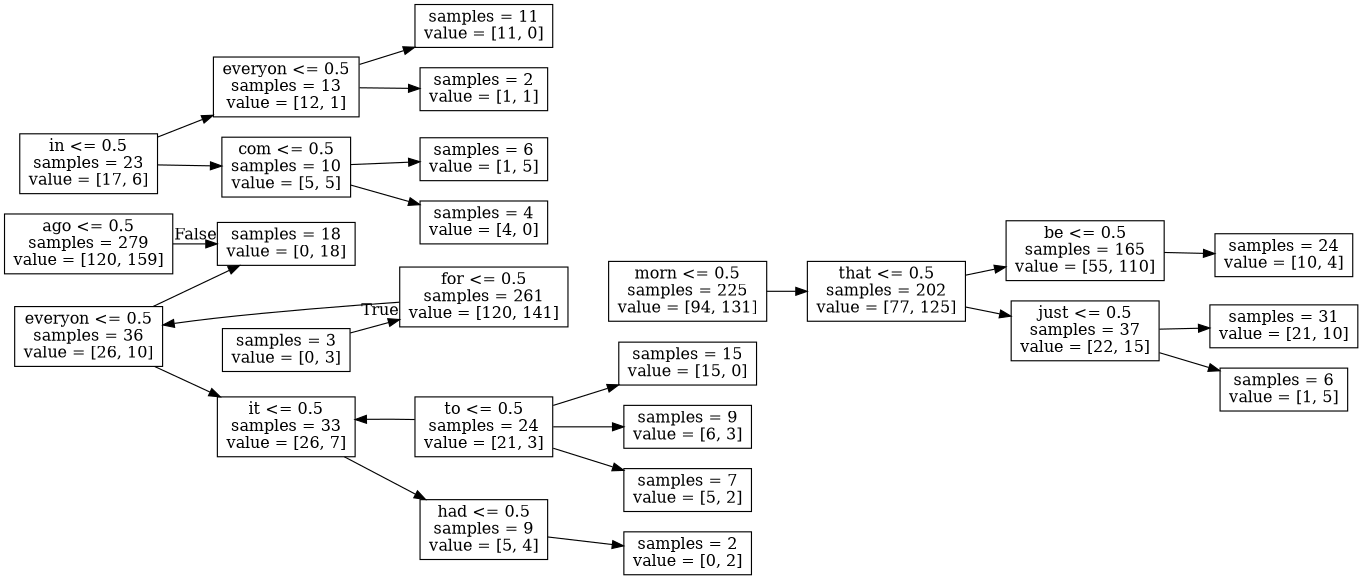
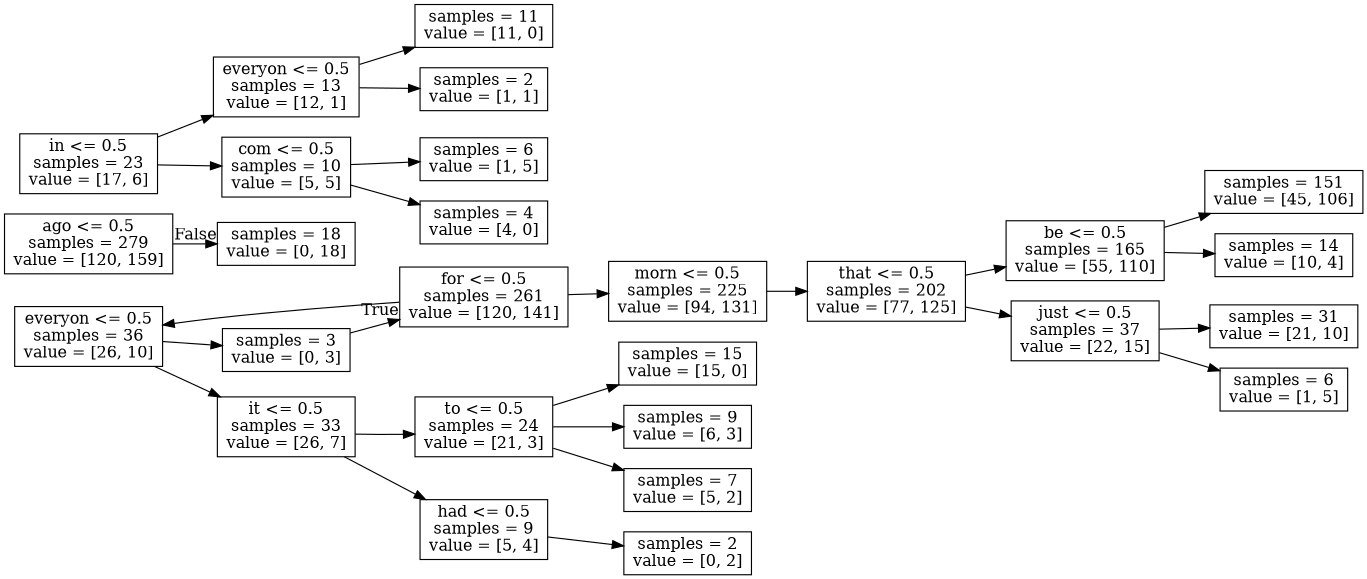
node "samples = 151 value = [45, 106]": added
node "samples = 24 value = [10, 4]": label "samples = 24 value = [10, 4]" -> "samples = 14 value = [10, 4]"
edge "everyon <= 0.5 samples = 36 value = [26, 10]" -> "samples = 18 value = [0, 18]": now "everyon <= 0.5 samples = 36 value = [26, 10]" -> "samples = 3 value = [0, 3]"
edge "for <= 0.5 samples = 261 value = [120, 141]" -> "morn <= 0.5 samples = 225 value = [94, 131]": added
edge "to <= 0.5 samples = 24 value = [21, 3]" -> "it <= 0.5 samples = 33 value = [26, 7]": reversed
